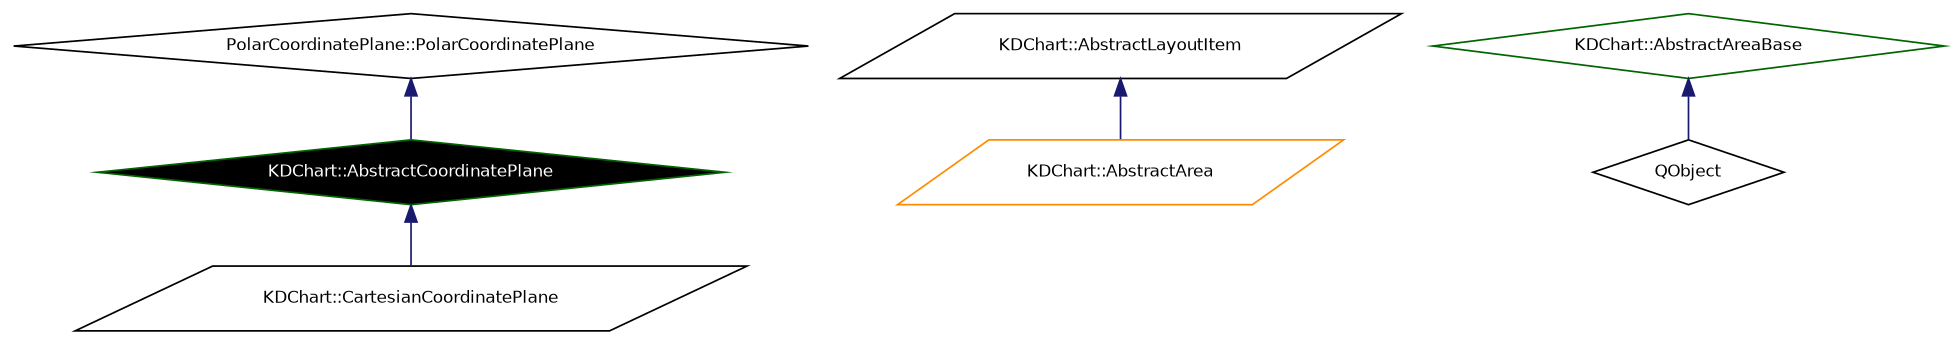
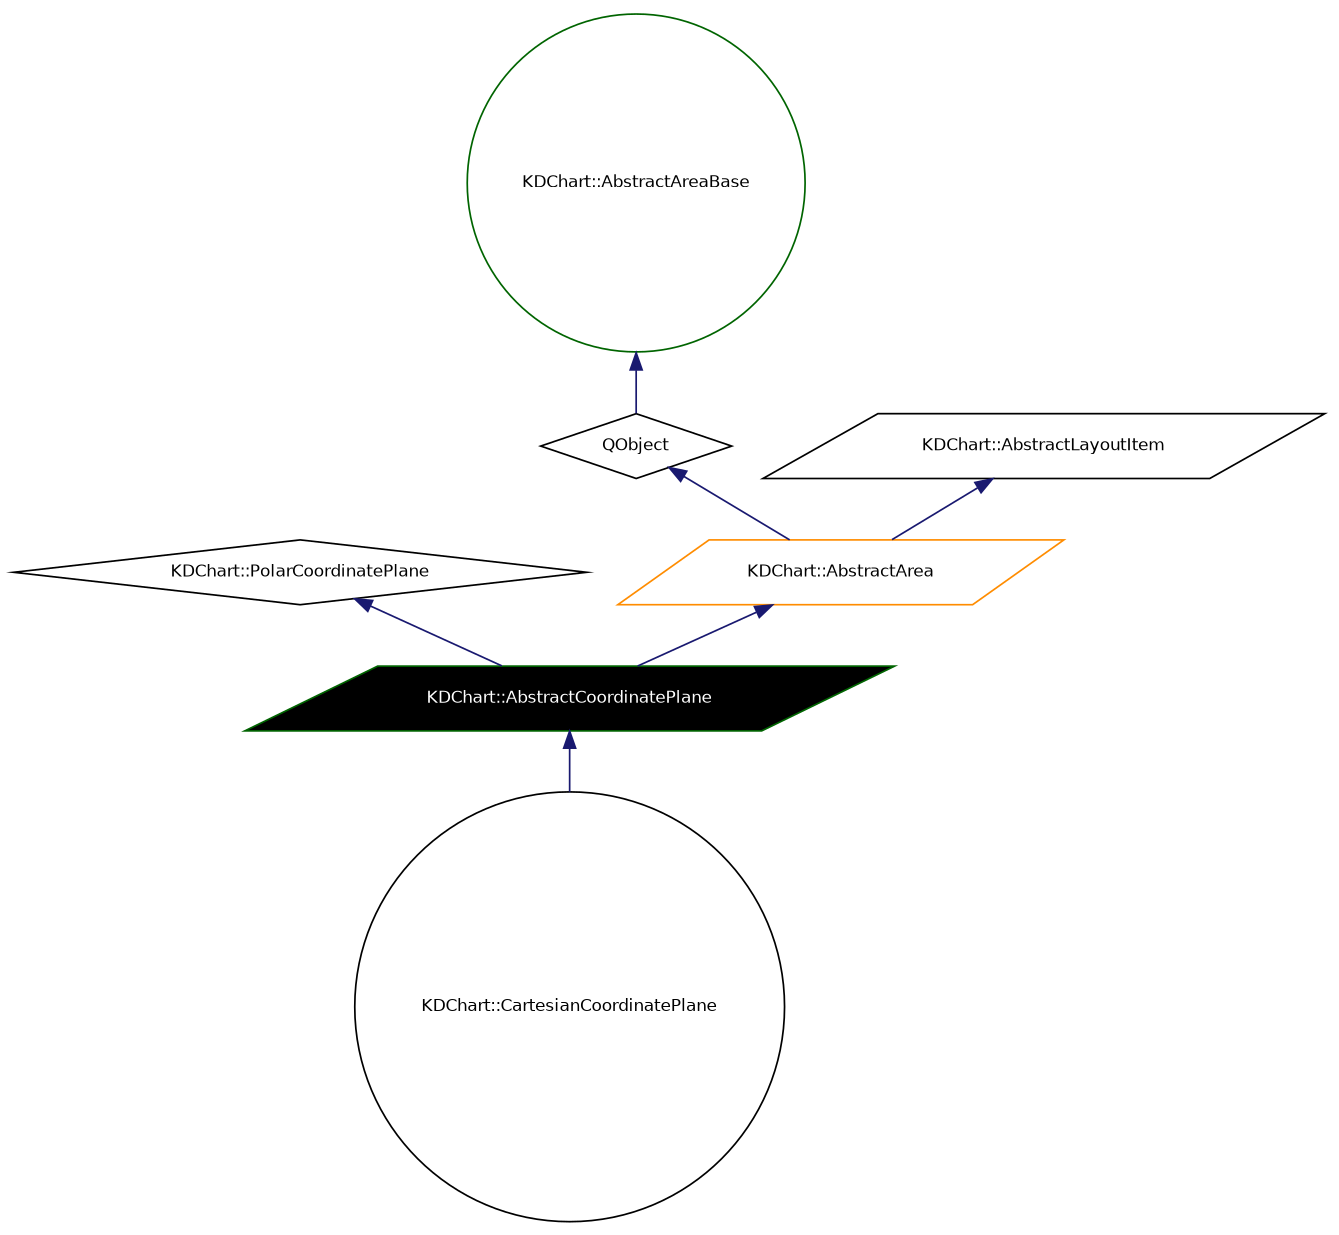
node "PolarCoordinatePlane::PolarCoordinatePlane": label "PolarCoordinatePlane::PolarCoordinatePlane" -> "KDChart::PolarCoordinatePlane"
node "KDChart::AbstractAreaBase": shape diamond -> circle
node "KDChart::AbstractCoordinatePlane": shape diamond -> parallelogram
node "KDChart::CartesianCoordinatePlane": shape parallelogram -> circle
edge "KDChart::AbstractArea" -> "QObject": added
edge "KDChart::AbstractCoordinatePlane" -> "KDChart::AbstractArea": added
